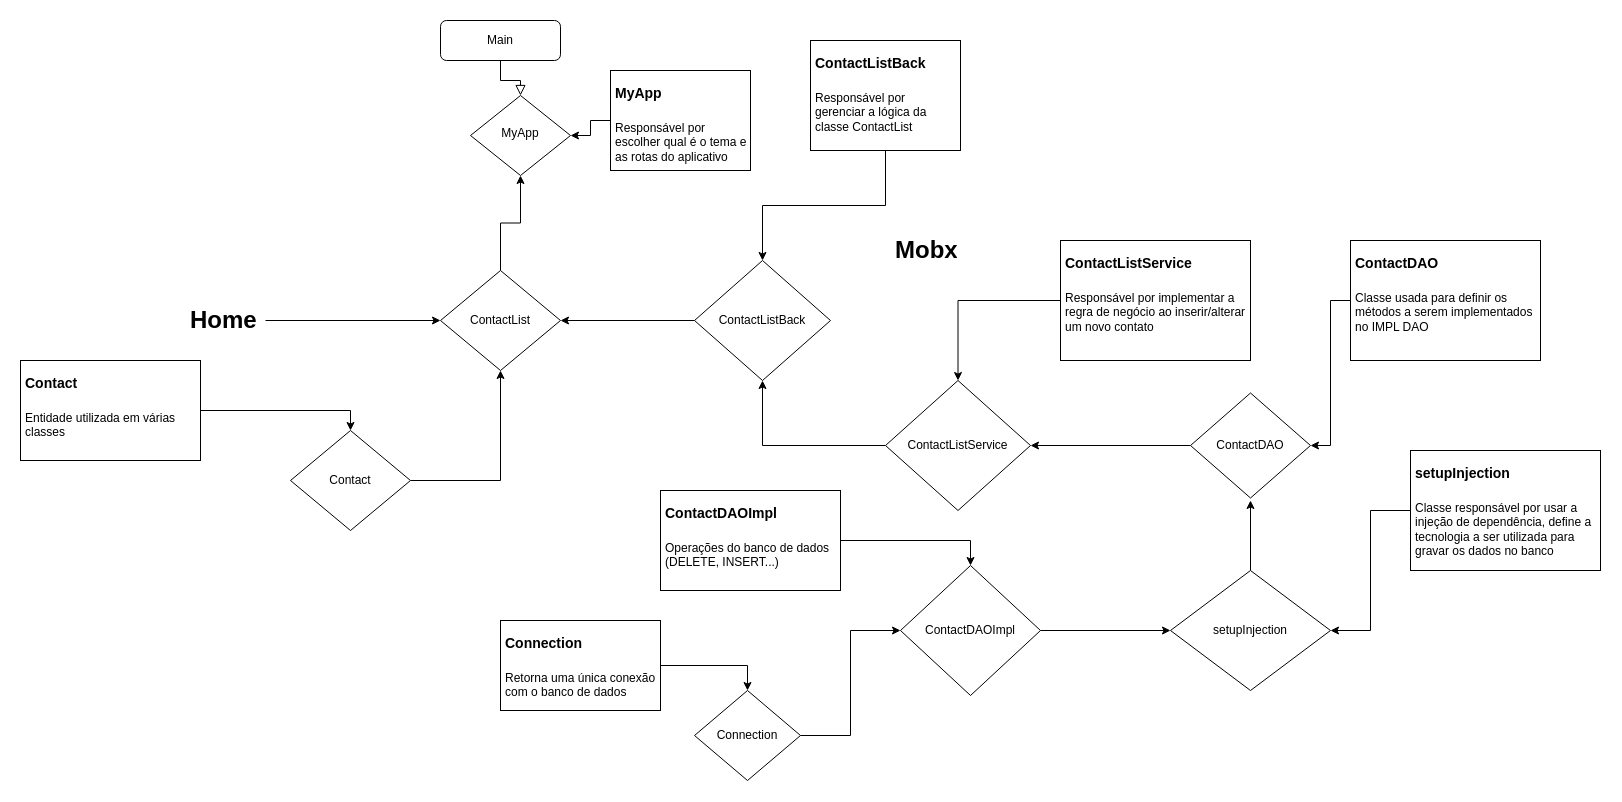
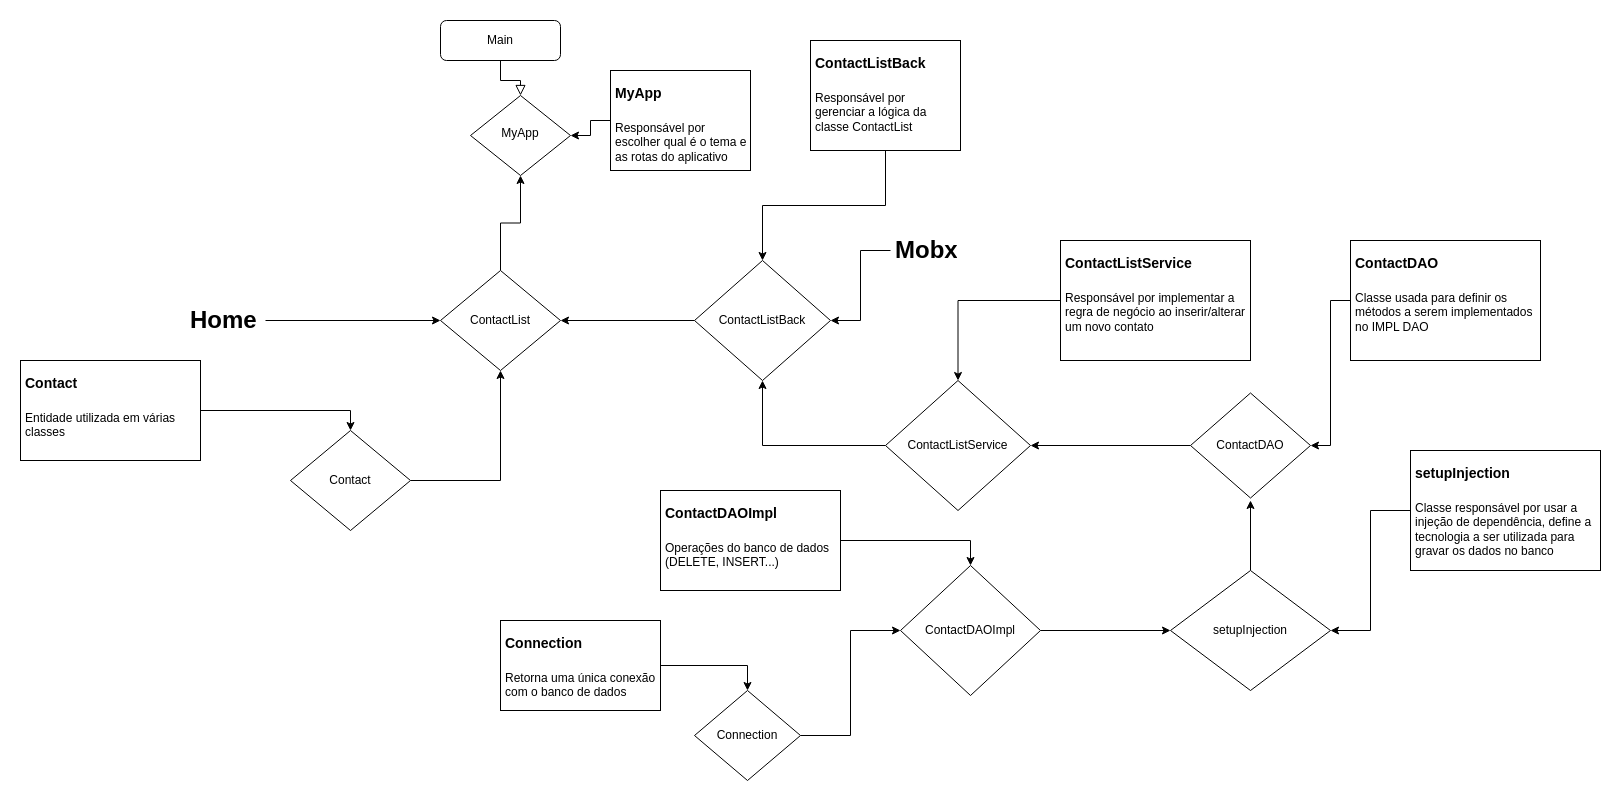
edge "Mobx" -> "ContactListBack": added
